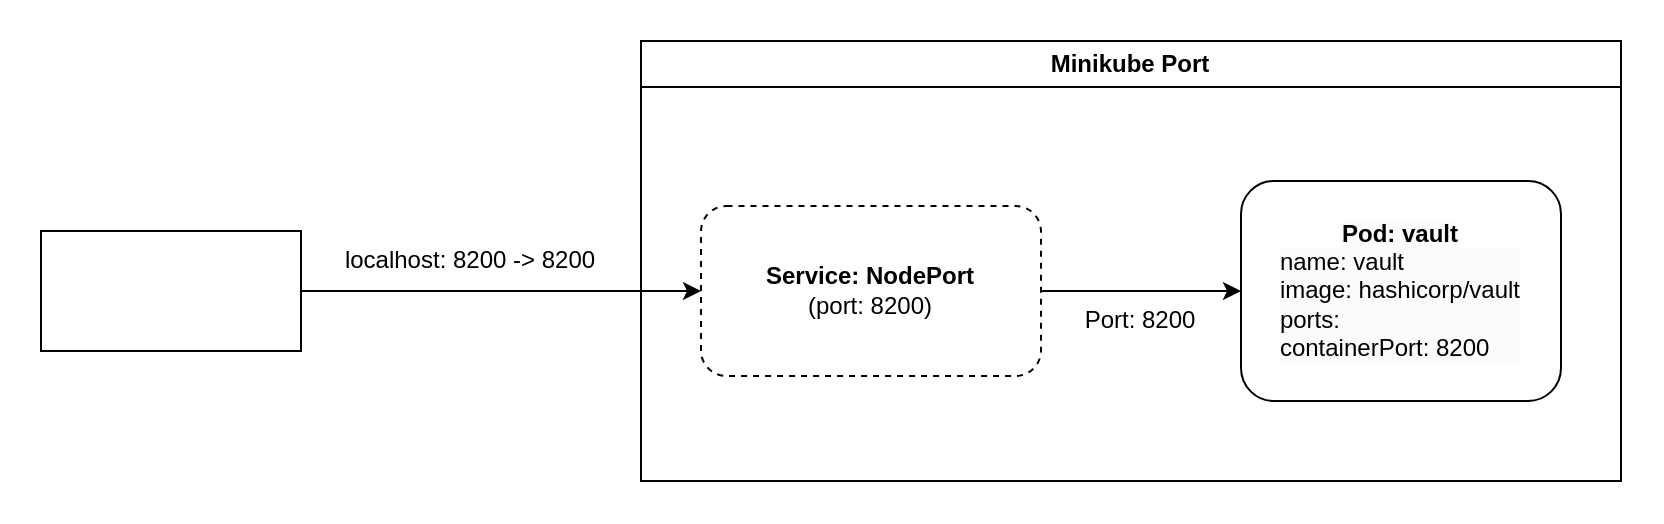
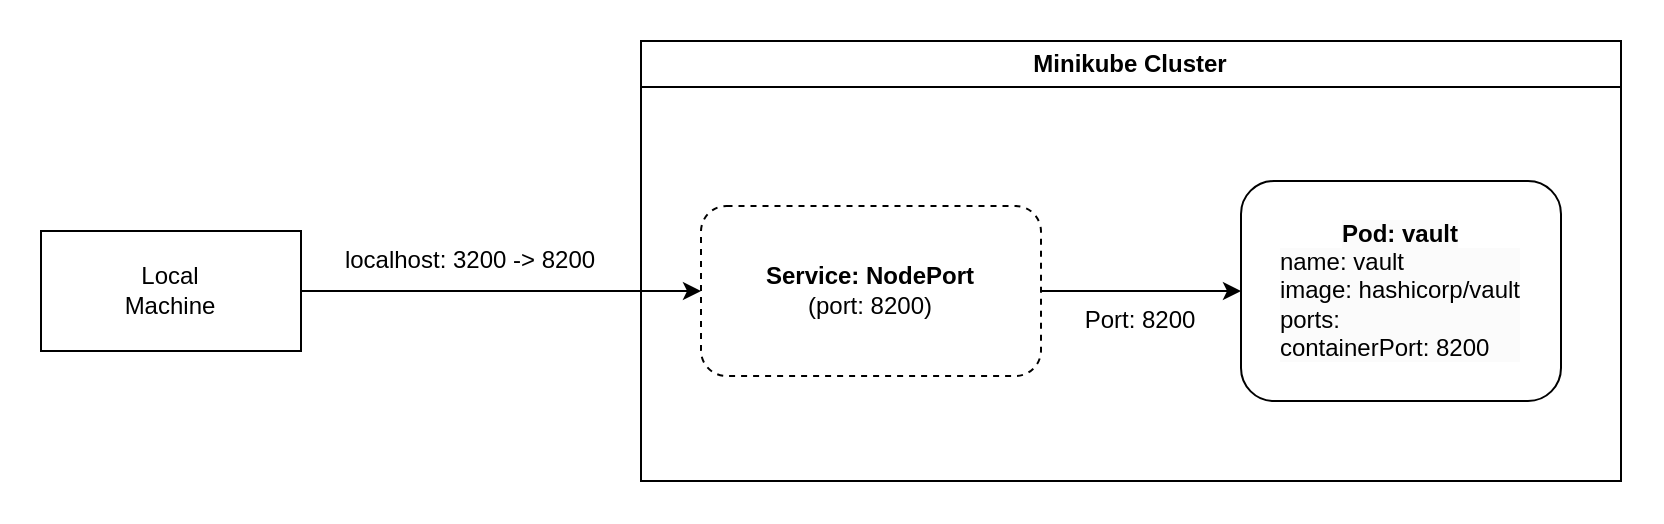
node "Minikube Port": label "Minikube Port" -> "Minikube Cluster"
node "localhost: 8200 -> 8200": label "localhost: 8200 -> 8200" -> "localhost: 3200 -> 8200"
node "Local Machine": added
